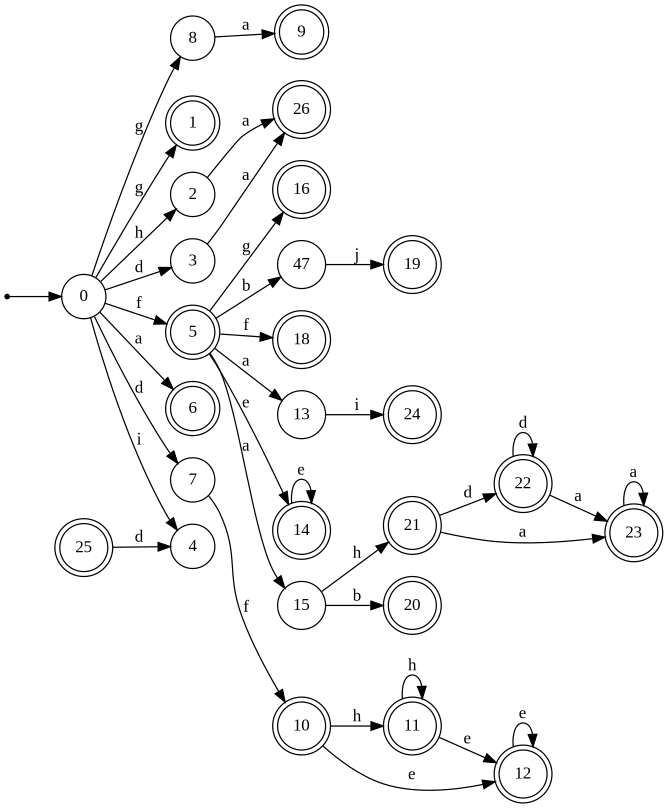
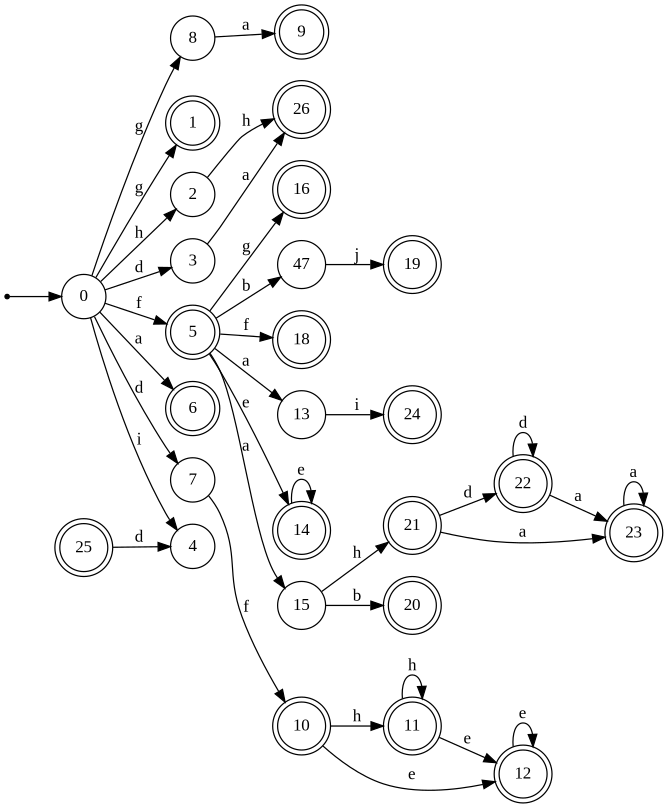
edge "2" -> "26": label "a" -> "h"
